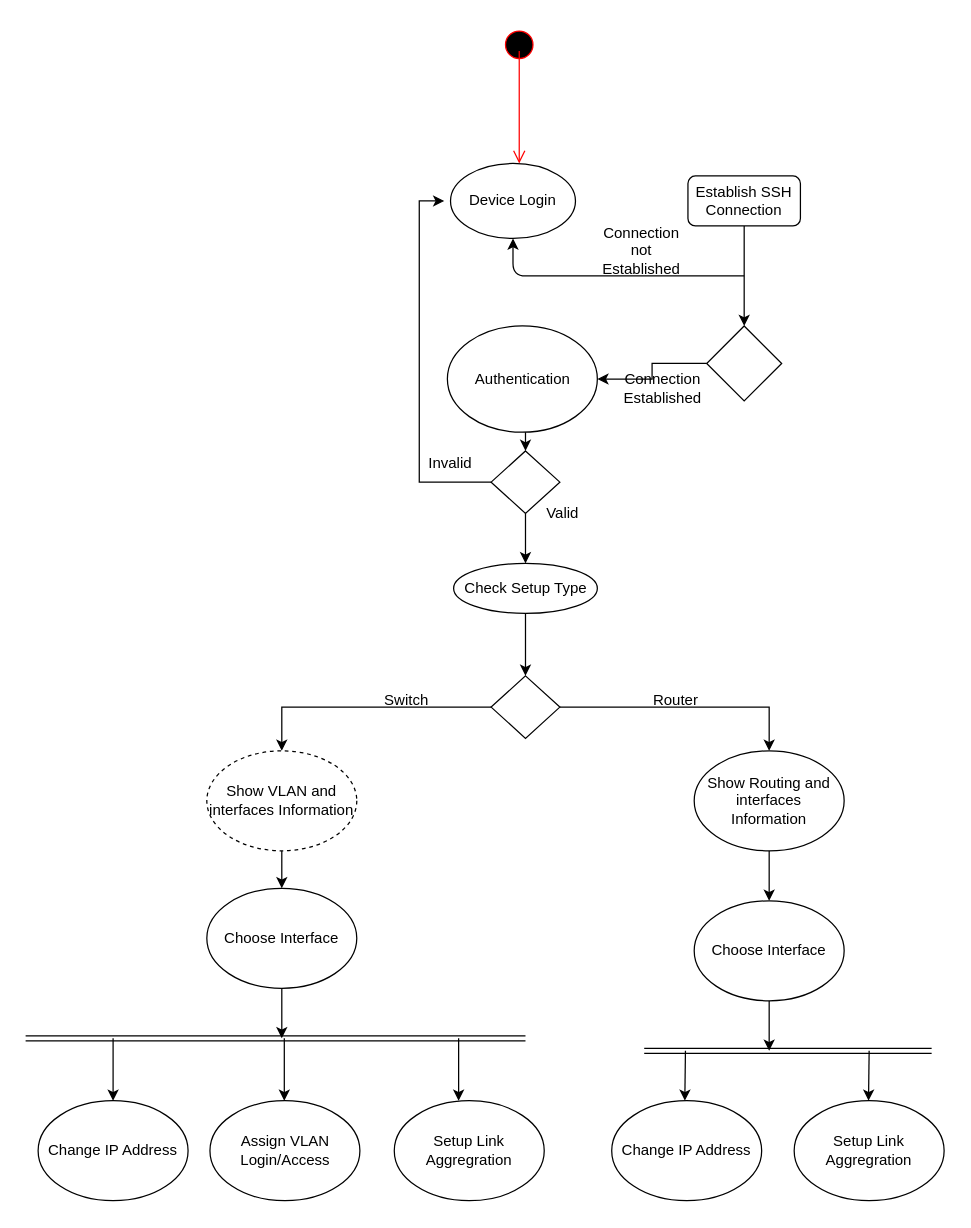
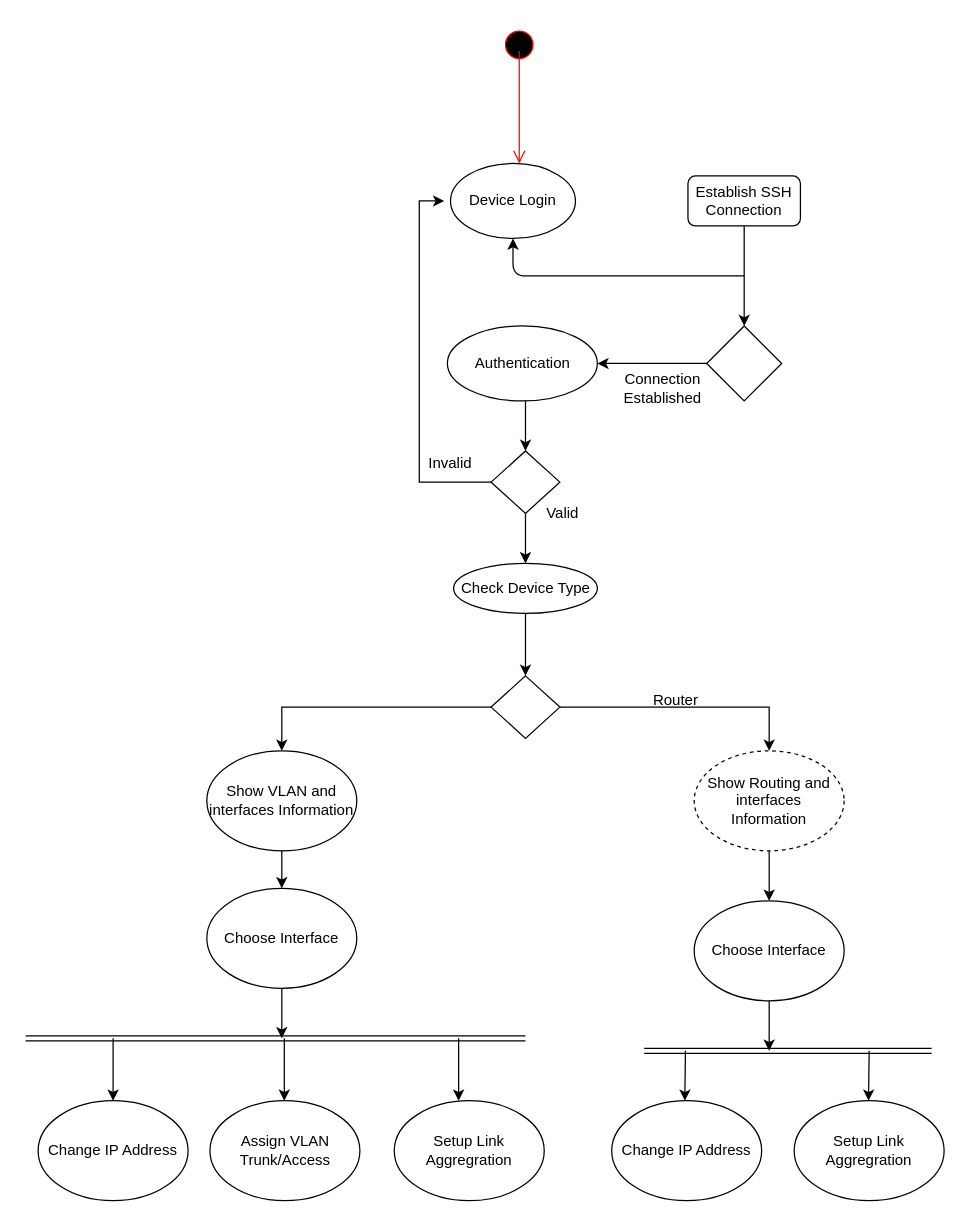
node "Connection not Established": removed
node "Authentication": size 150x106 -> 150x75
node "Check Setup Type": label "Check Setup Type" -> "Check Device Type"
node "Switch": removed
node "Show VLAN and interfaces Information": style dashed -> solid
node "Show Routing and interfaces Information": style solid -> dashed
node "Assign VLAN Login/Access": label "Assign VLAN Login/Access" -> "Assign VLAN Trunk/Access"
